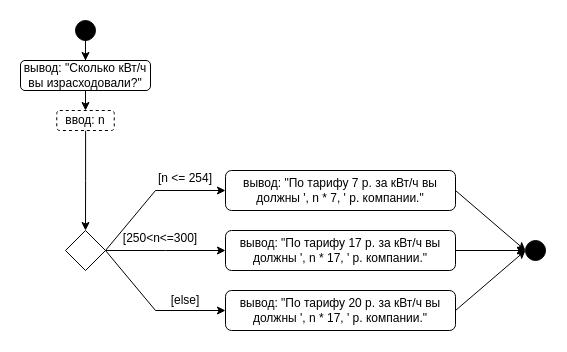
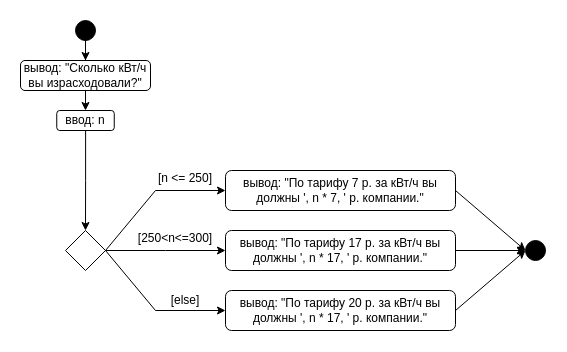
node "ввод: n": style dashed -> solid
node "[n <= 254]": label "[n <= 254]" -> "[n <= 250]"
node "[250<n<=300]": moved (161, 238) -> (176, 238)
